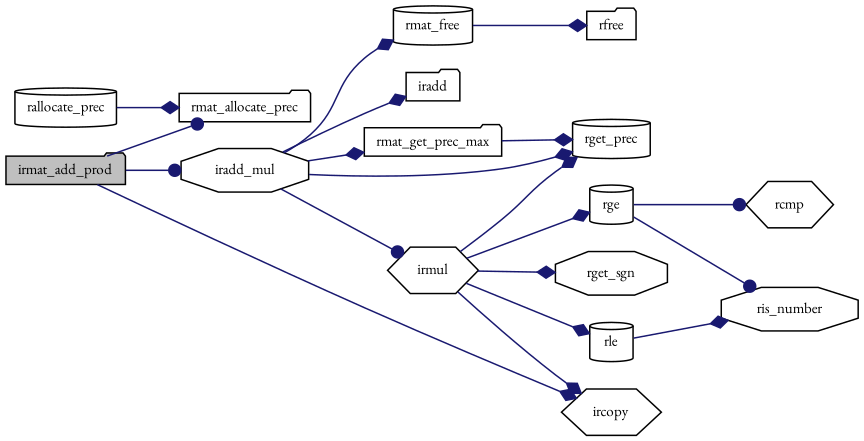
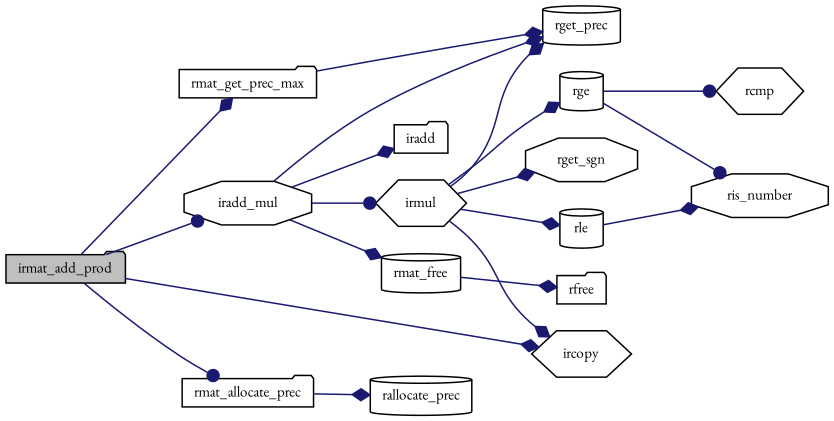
edge "rallocate_prec" -> "rmat_allocate_prec": reversed
edge "iradd_mul" -> "rmat_get_prec_max": now "irmat_add_prod" -> "rmat_get_prec_max"
